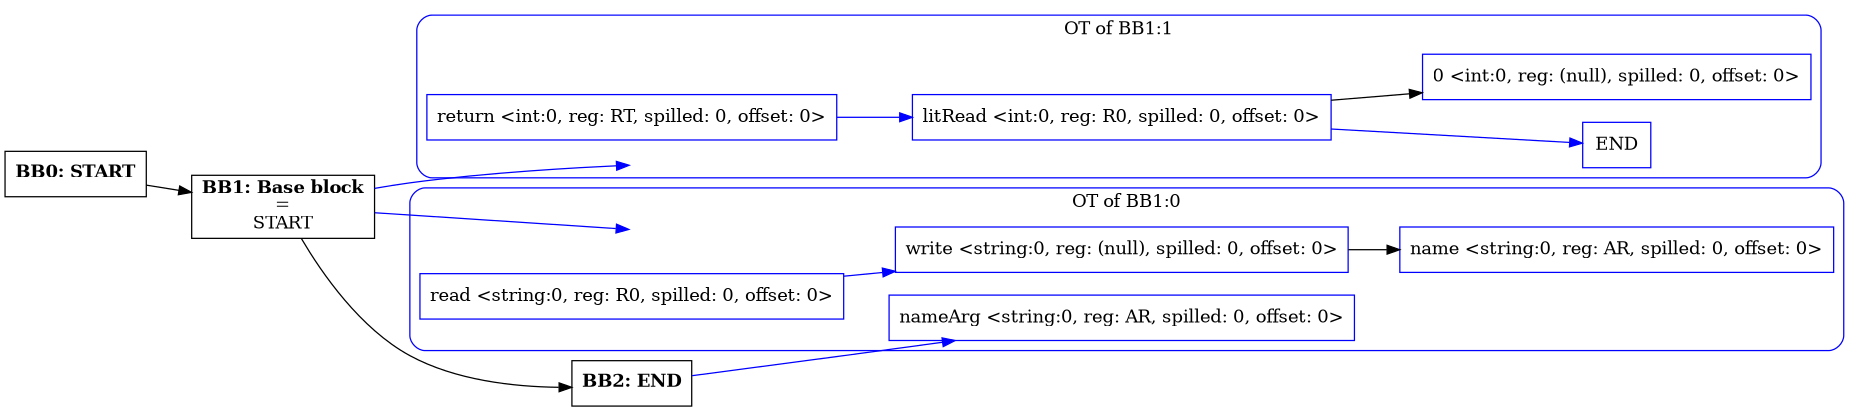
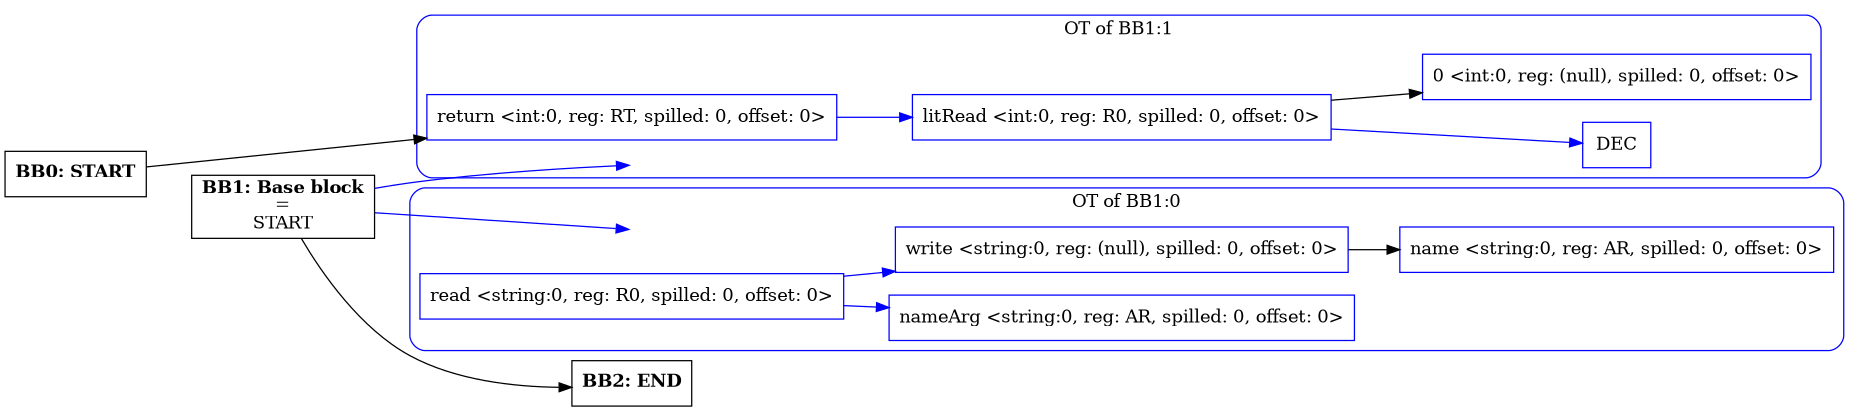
node "END": label "END" -> "DEC"
edge "BB0: START" -> "BB1: Base block": now "BB0: START" -> "return <int:0, reg: RT, spilled: 0, offset: 0>"
edge "BB2: END" -> "nameArg <string:0, reg: AR, spilled: 0, offset: 0>": now "read <string:0, reg: R0, spilled: 0, offset: 0>" -> "nameArg <string:0, reg: AR, spilled: 0, offset: 0>"
